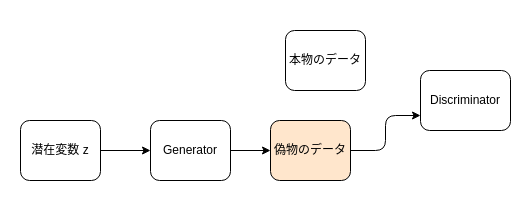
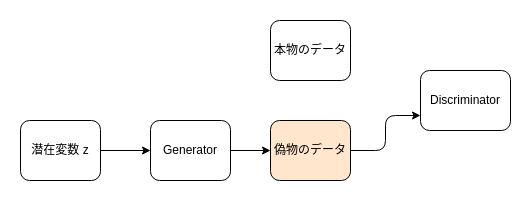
node "本物のデータ": moved (326, 61) -> (311, 51)
